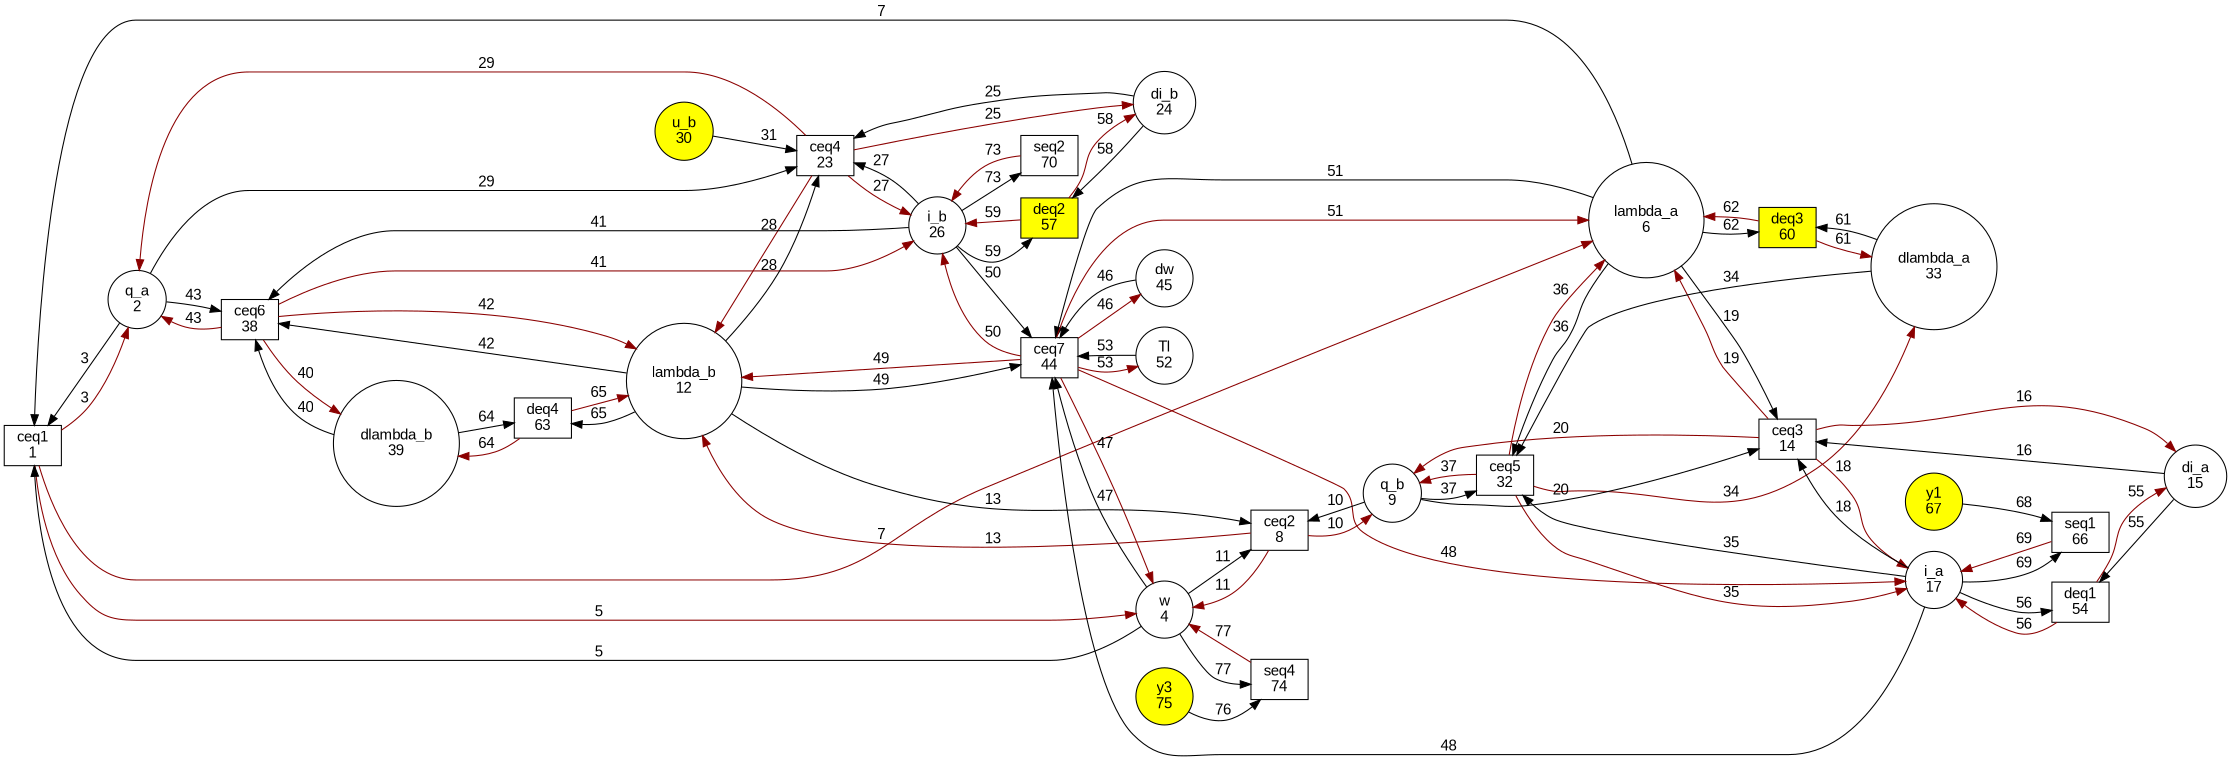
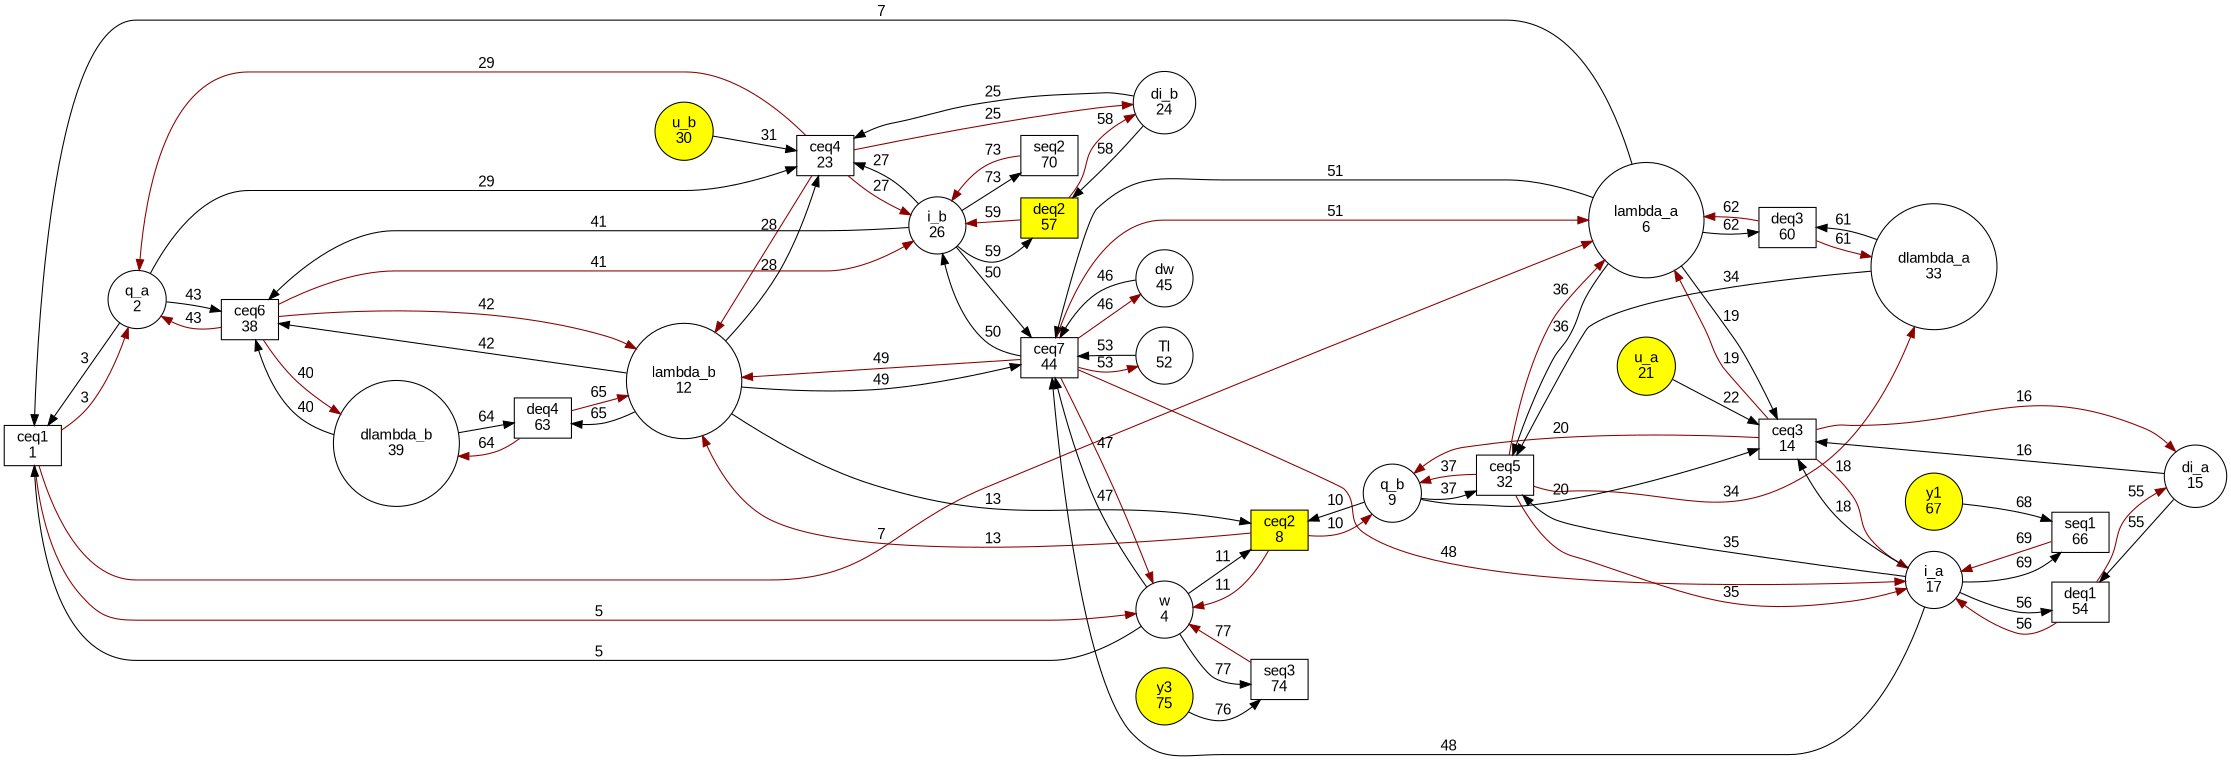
node "deq3 60": fillcolor yellow -> white
edge "ceq7 44" -> "i_b 26": color red4 -> black
node "u_a 21": added
node "ceq2 8": fillcolor white -> yellow
node "seq4 74": label "seq4 74" -> "seq3 74"
